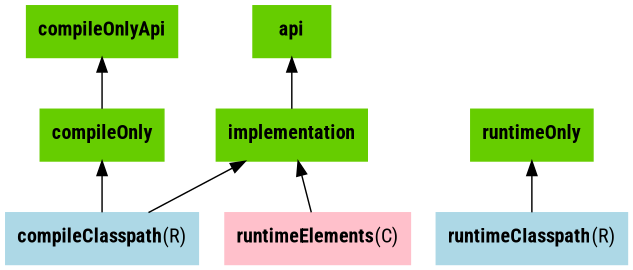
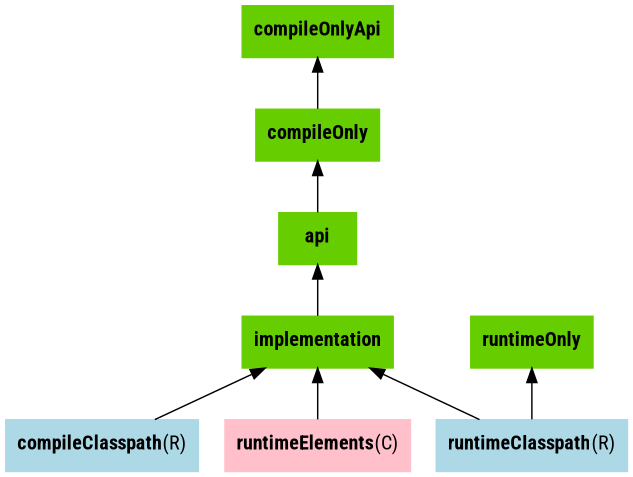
edge "compileClasspath" -> "compileOnly": now "api" -> "compileOnly"
edge "runtimeClasspath" -> "implementation": added
